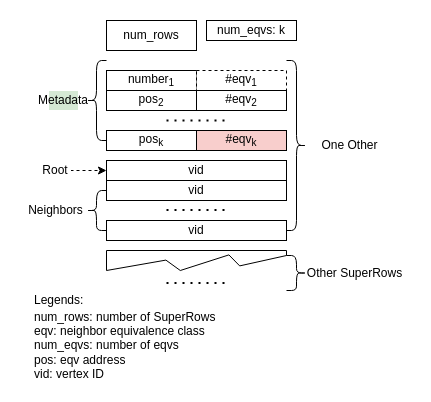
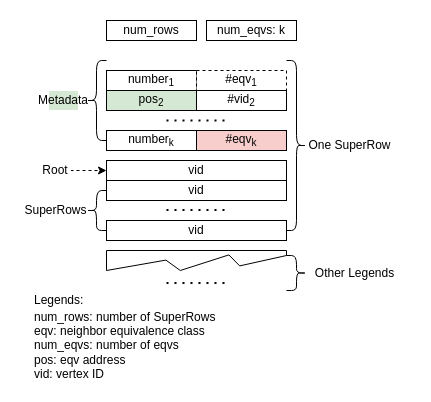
node "num_rows": size 90x30 -> 90x20
node "pos2": fillcolor #ffffff -> #d5e8d4
node "#eqv2": label "#eqv2" -> "#vid2"
node "posk": label "posk" -> "numberk"
node "One Other": label "One Other" -> "One SuperRow"
node "Neighbors": label "Neighbors" -> "SuperRows"
node "Other SuperRows": label "Other SuperRows" -> "Other Legends"
